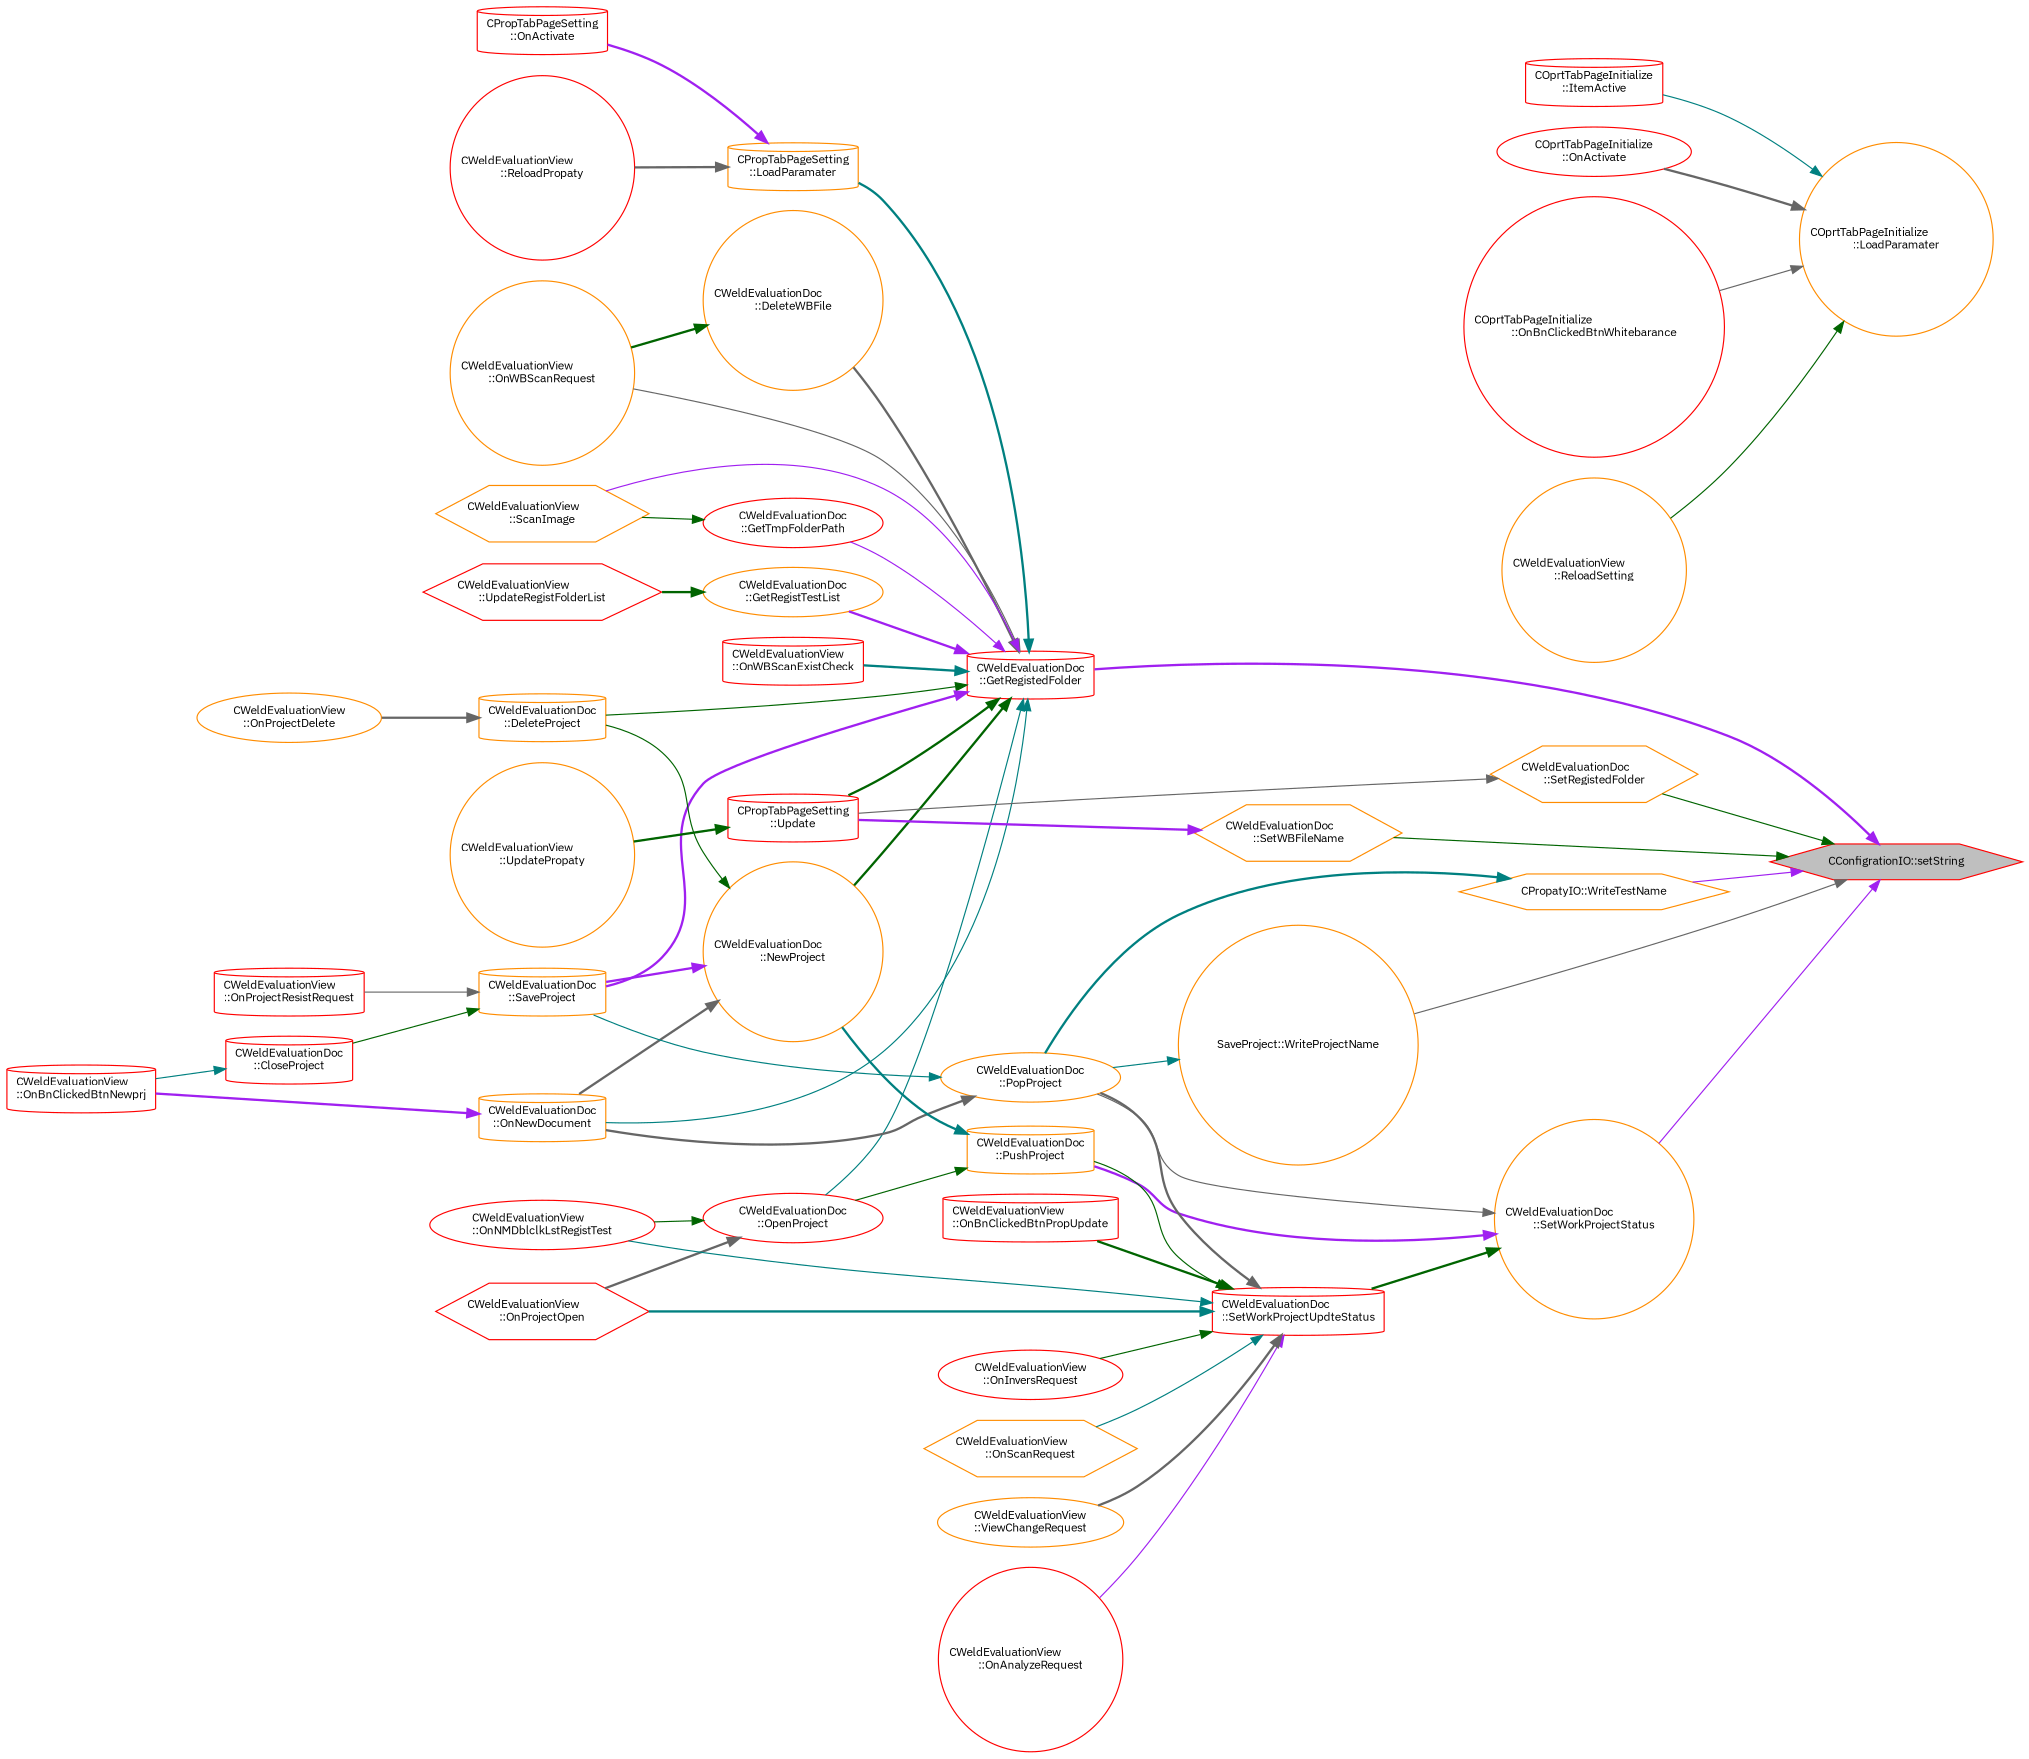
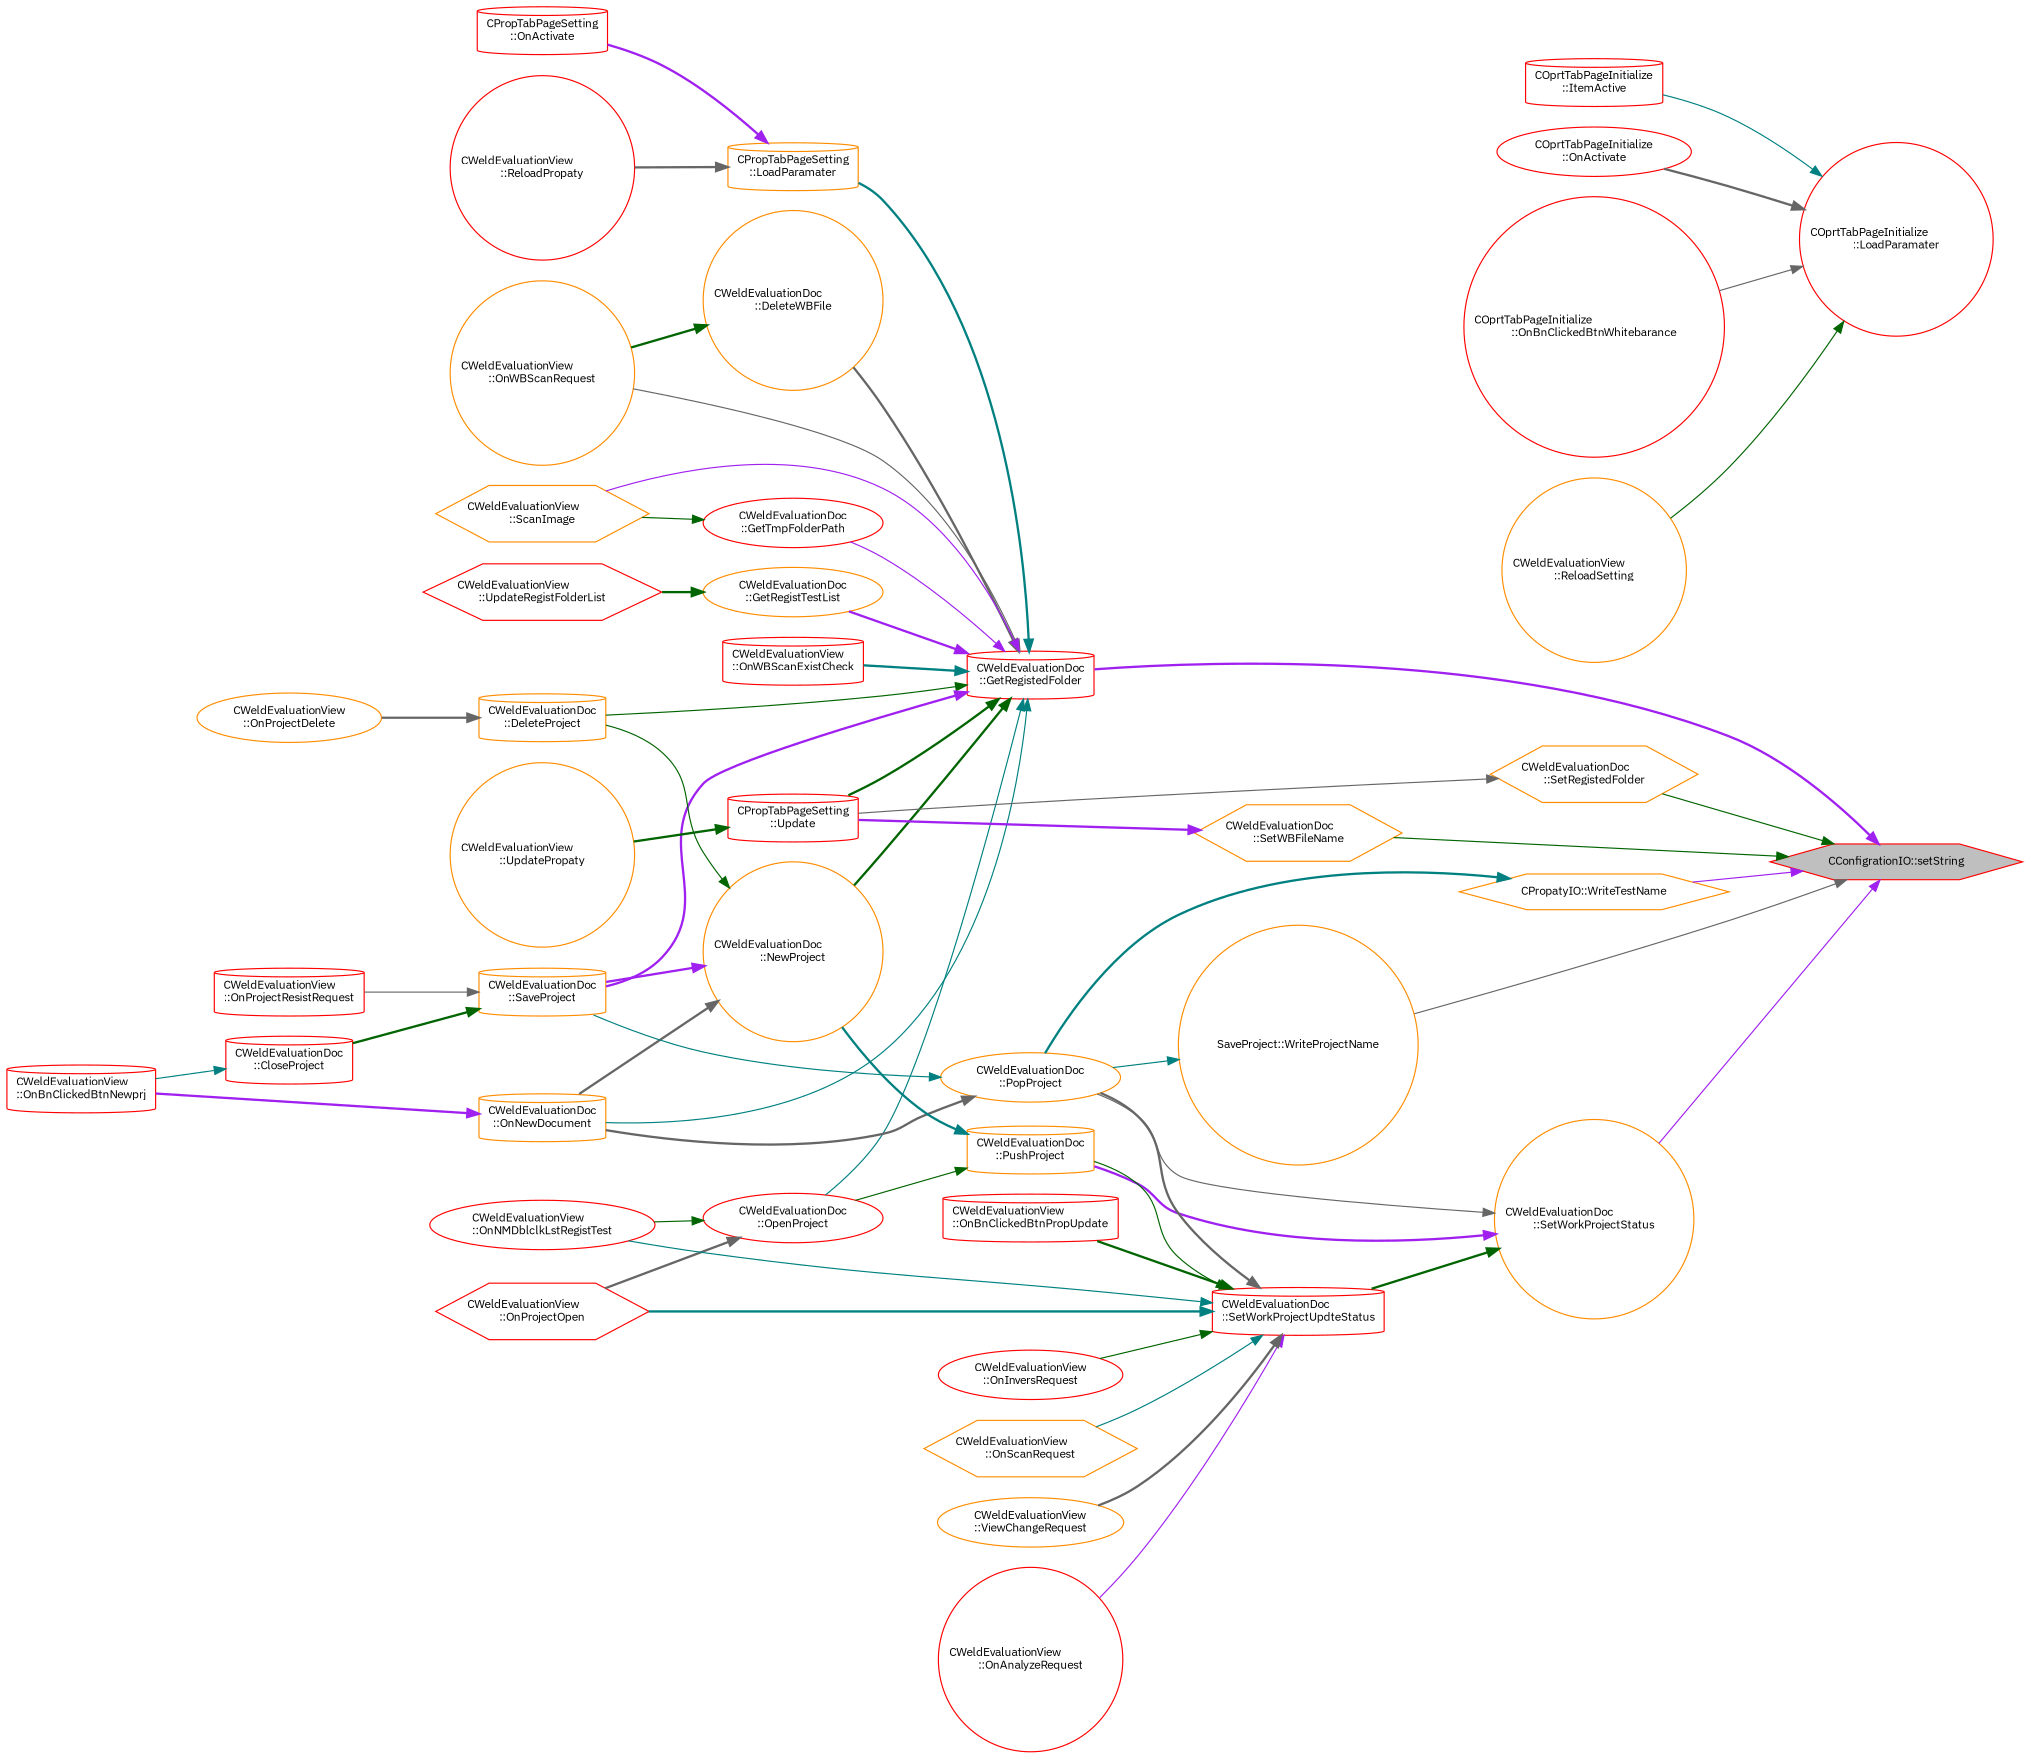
node "COprtTabPageInitialize ::LoadParamater": color darkorange -> red
edge "CWeldEvaluationDoc ::CloseProject" -> "CWeldEvaluationDoc ::SaveProject": style solid -> bold
